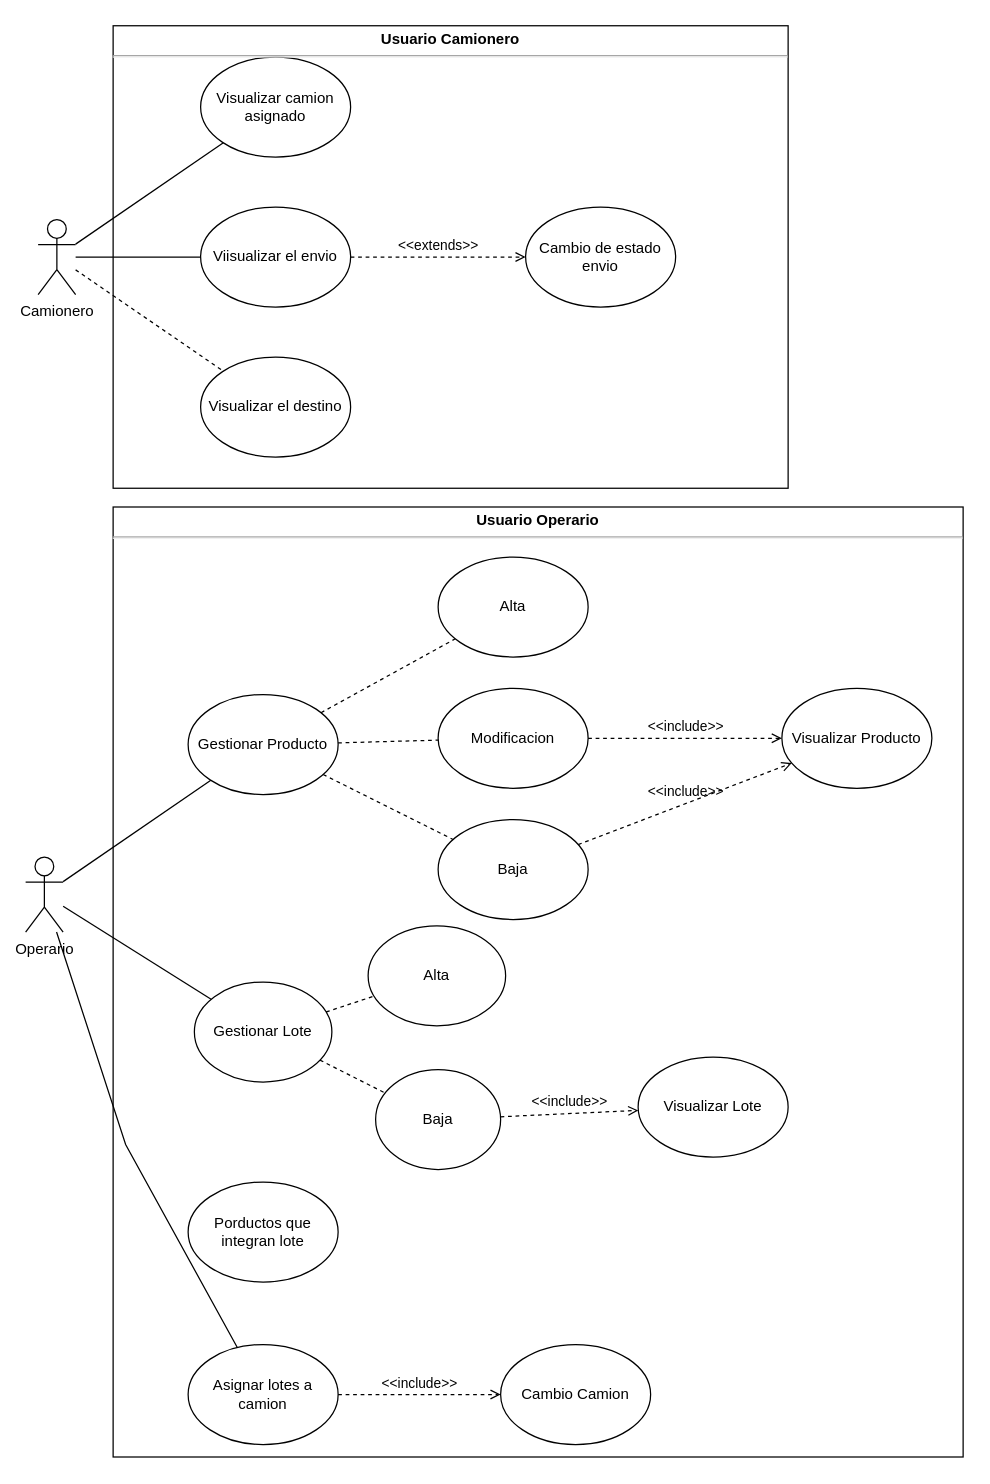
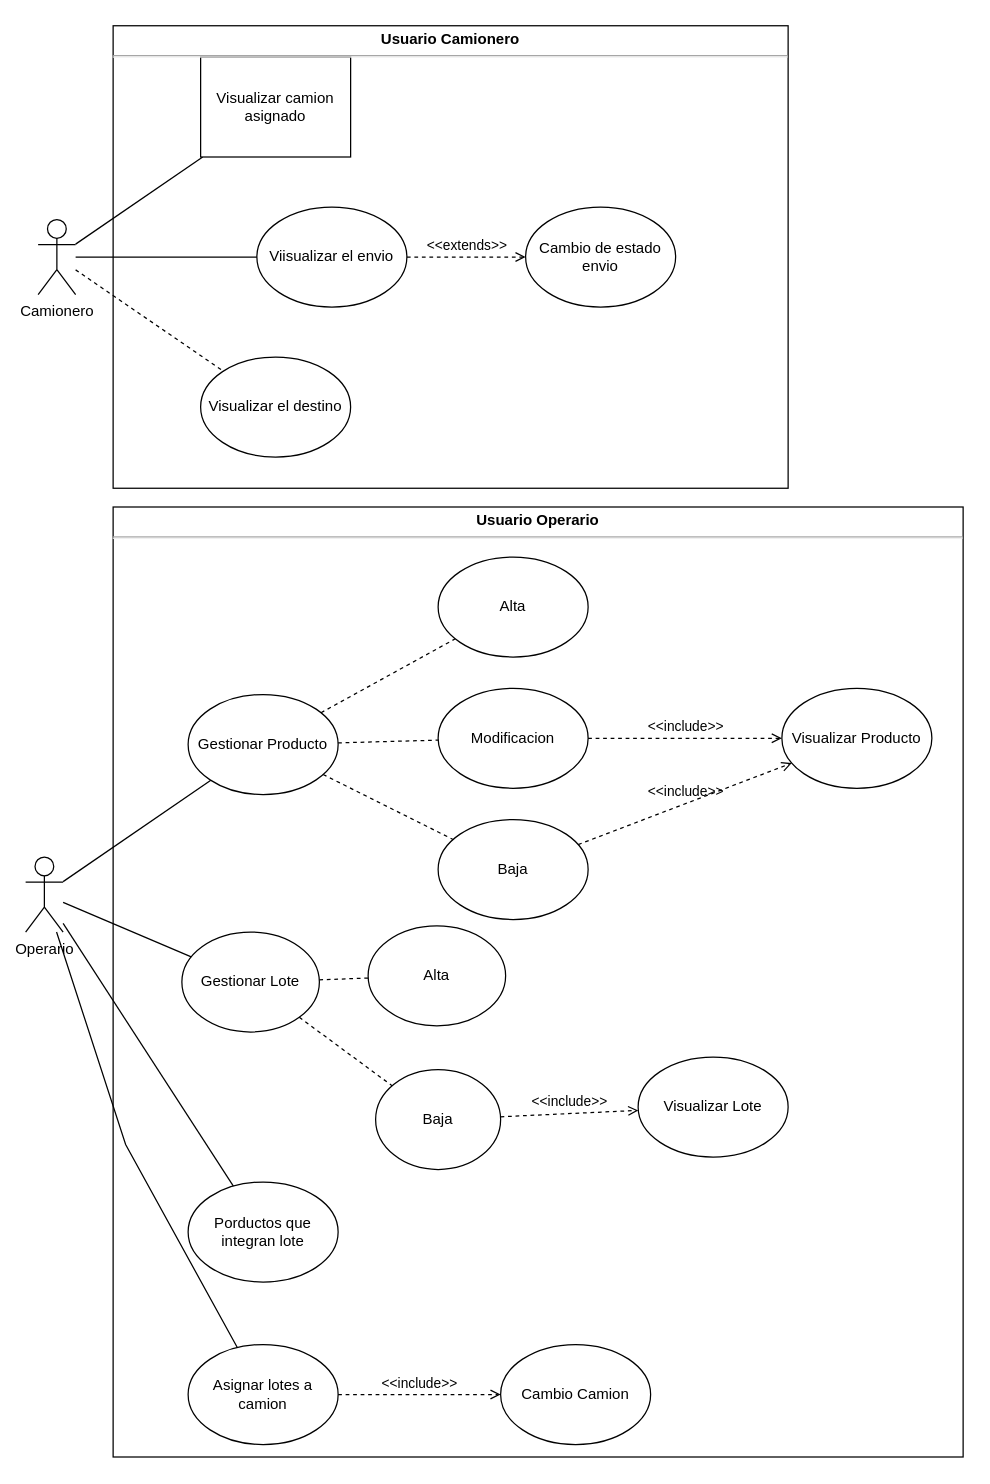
node "Visualizar camion asignado": shape ellipse -> rectangle
node "Viisualizar el envio": moved (276, 257) -> (332, 257)
node "Gestionar Lote": moved (263, 1032) -> (251, 982)
edge "Operario" -- "Porductos que integran lote": added
